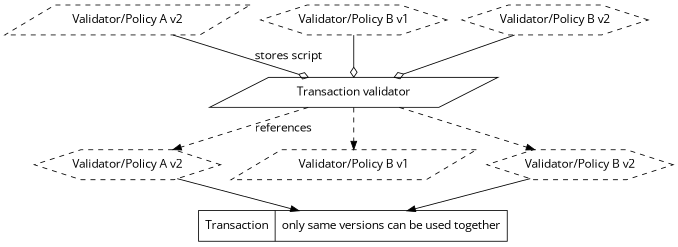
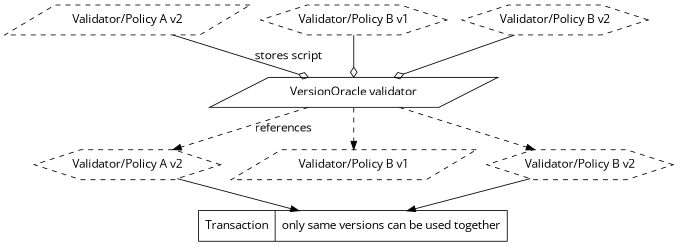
node "Transaction validator": label "Transaction validator" -> "VersionOracle validator"
